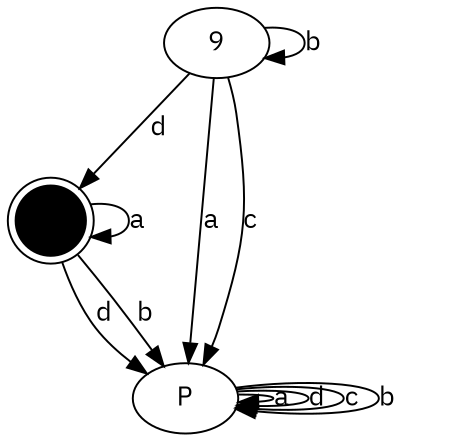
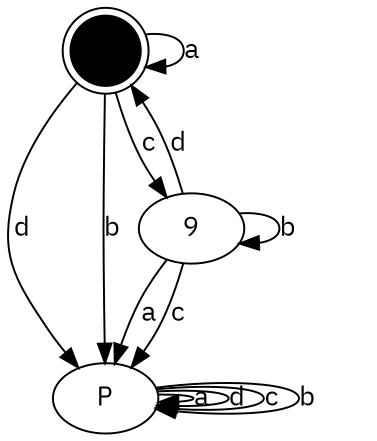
edge "1" -> "9": added, label "c"
